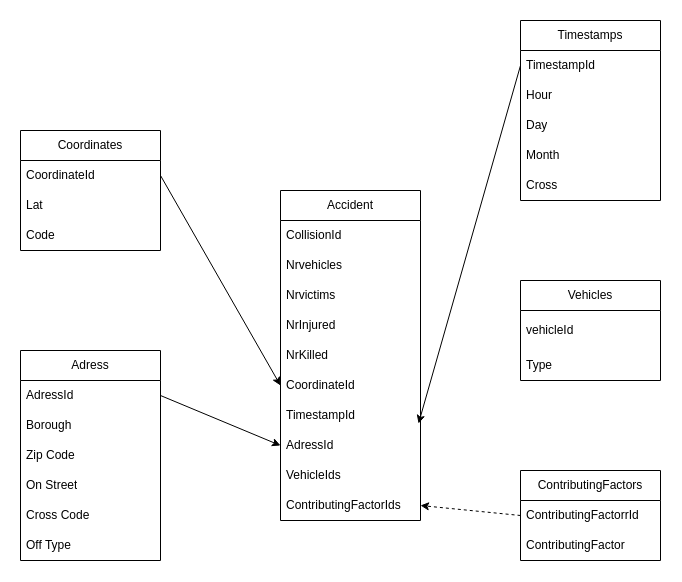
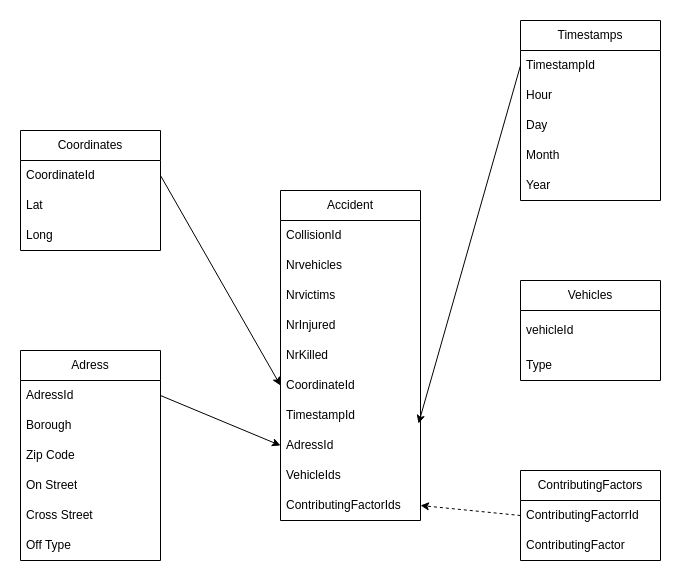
node "Cross": label "Cross" -> "Year"
node "Code": label "Code" -> "Long"
node "Cross Code": label "Cross Code" -> "Cross Street"
